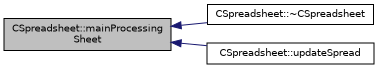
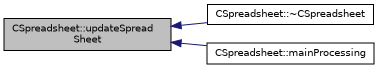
node "CSpreadsheet::mainProcessing Sheet": label "CSpreadsheet::mainProcessing Sheet" -> "CSpreadsheet::updateSpread Sheet"
node "CSpreadsheet::updateSpread": label "CSpreadsheet::updateSpread" -> "CSpreadsheet::mainProcessing"
